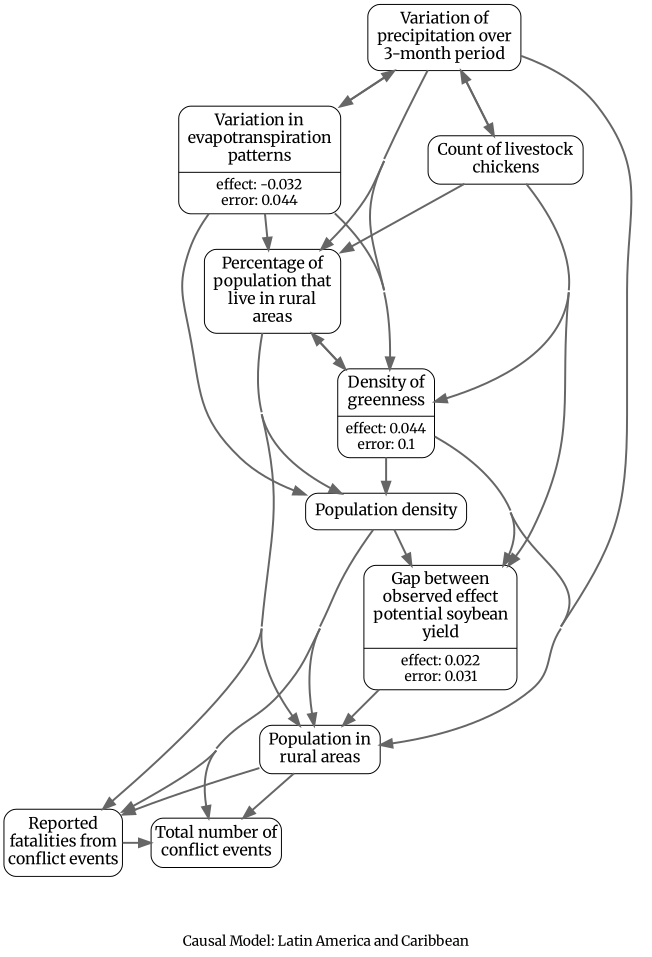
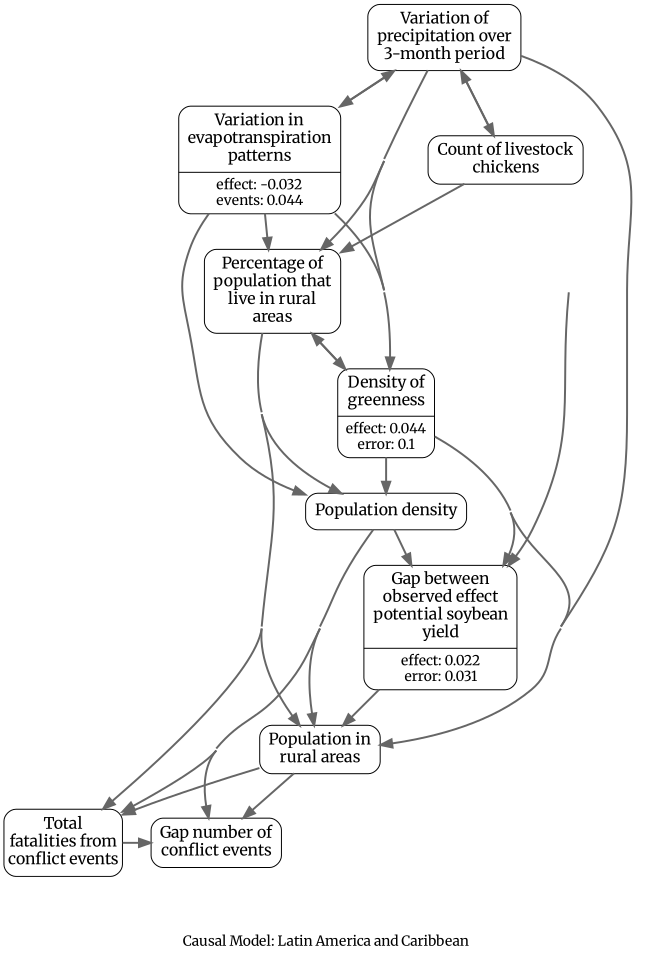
node "Variation in": text "error: 0.044" -> "events: 0.044"
edge "Count of livestock" -> "Density of": removed
node "Reported fatalities from conflict events": label "Reported fatalities from conflict events" -> "Total fatalities from conflict events"
node "Total number of conflict events": label "Total number of conflict events" -> "Gap number of conflict events"
